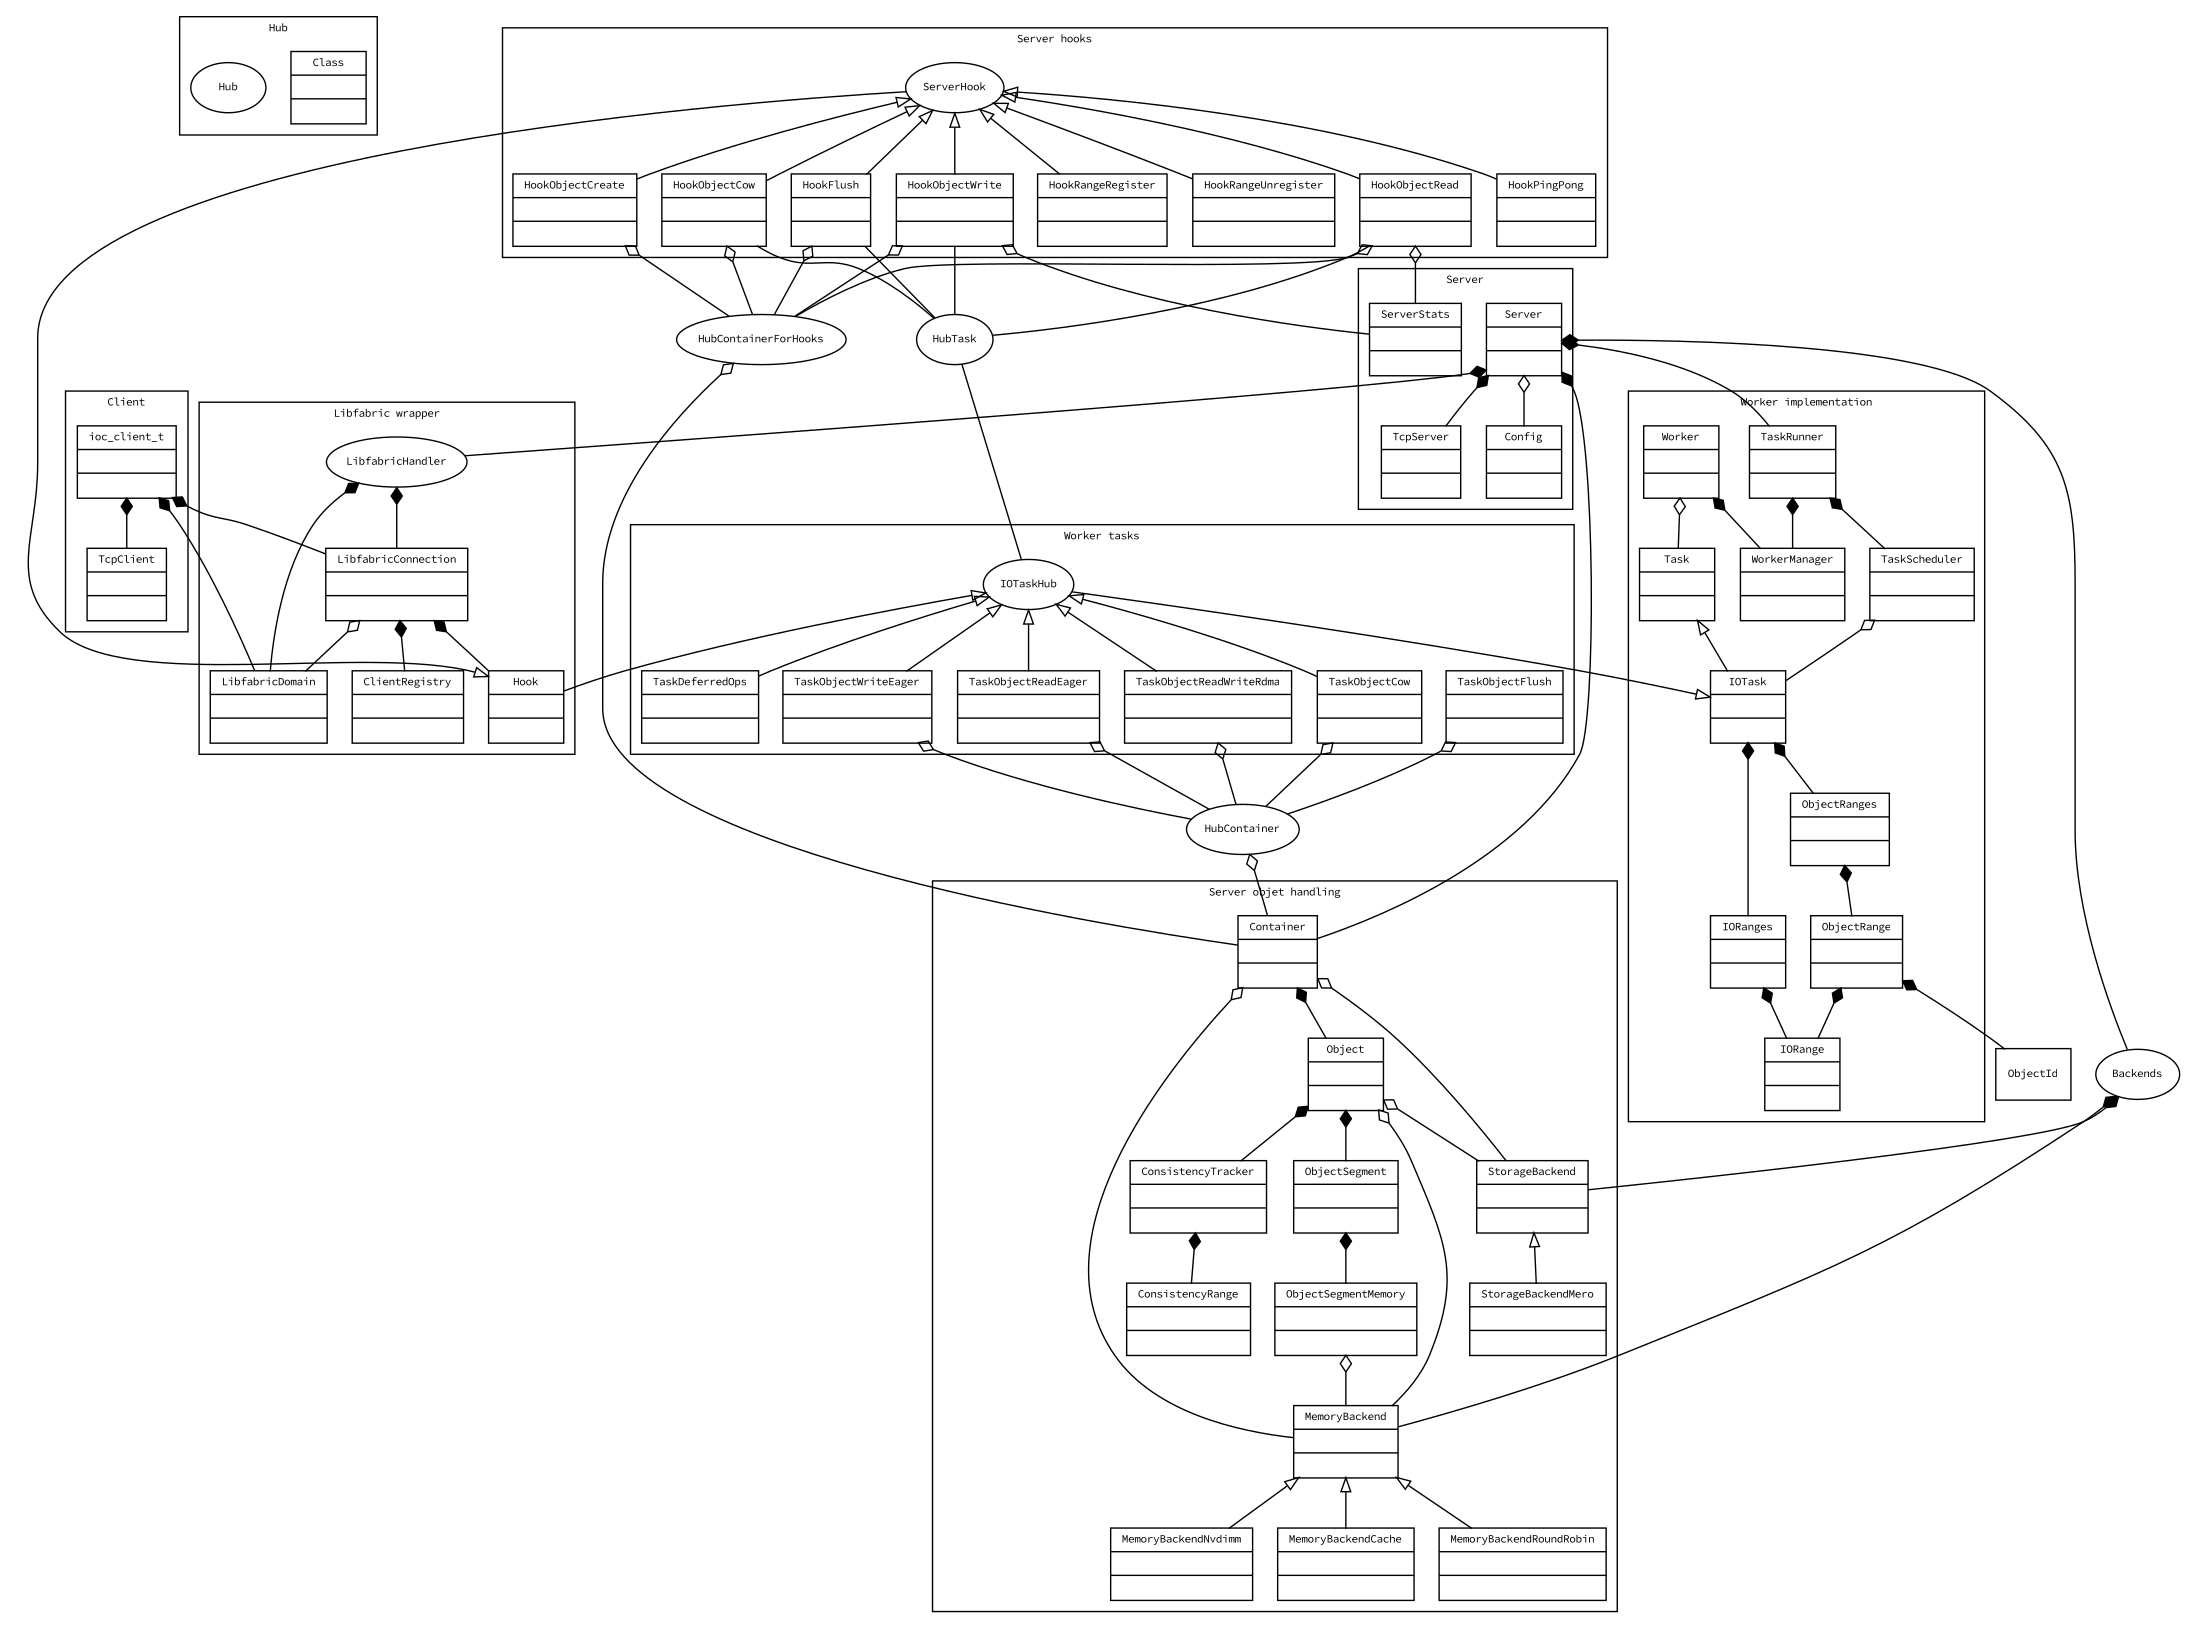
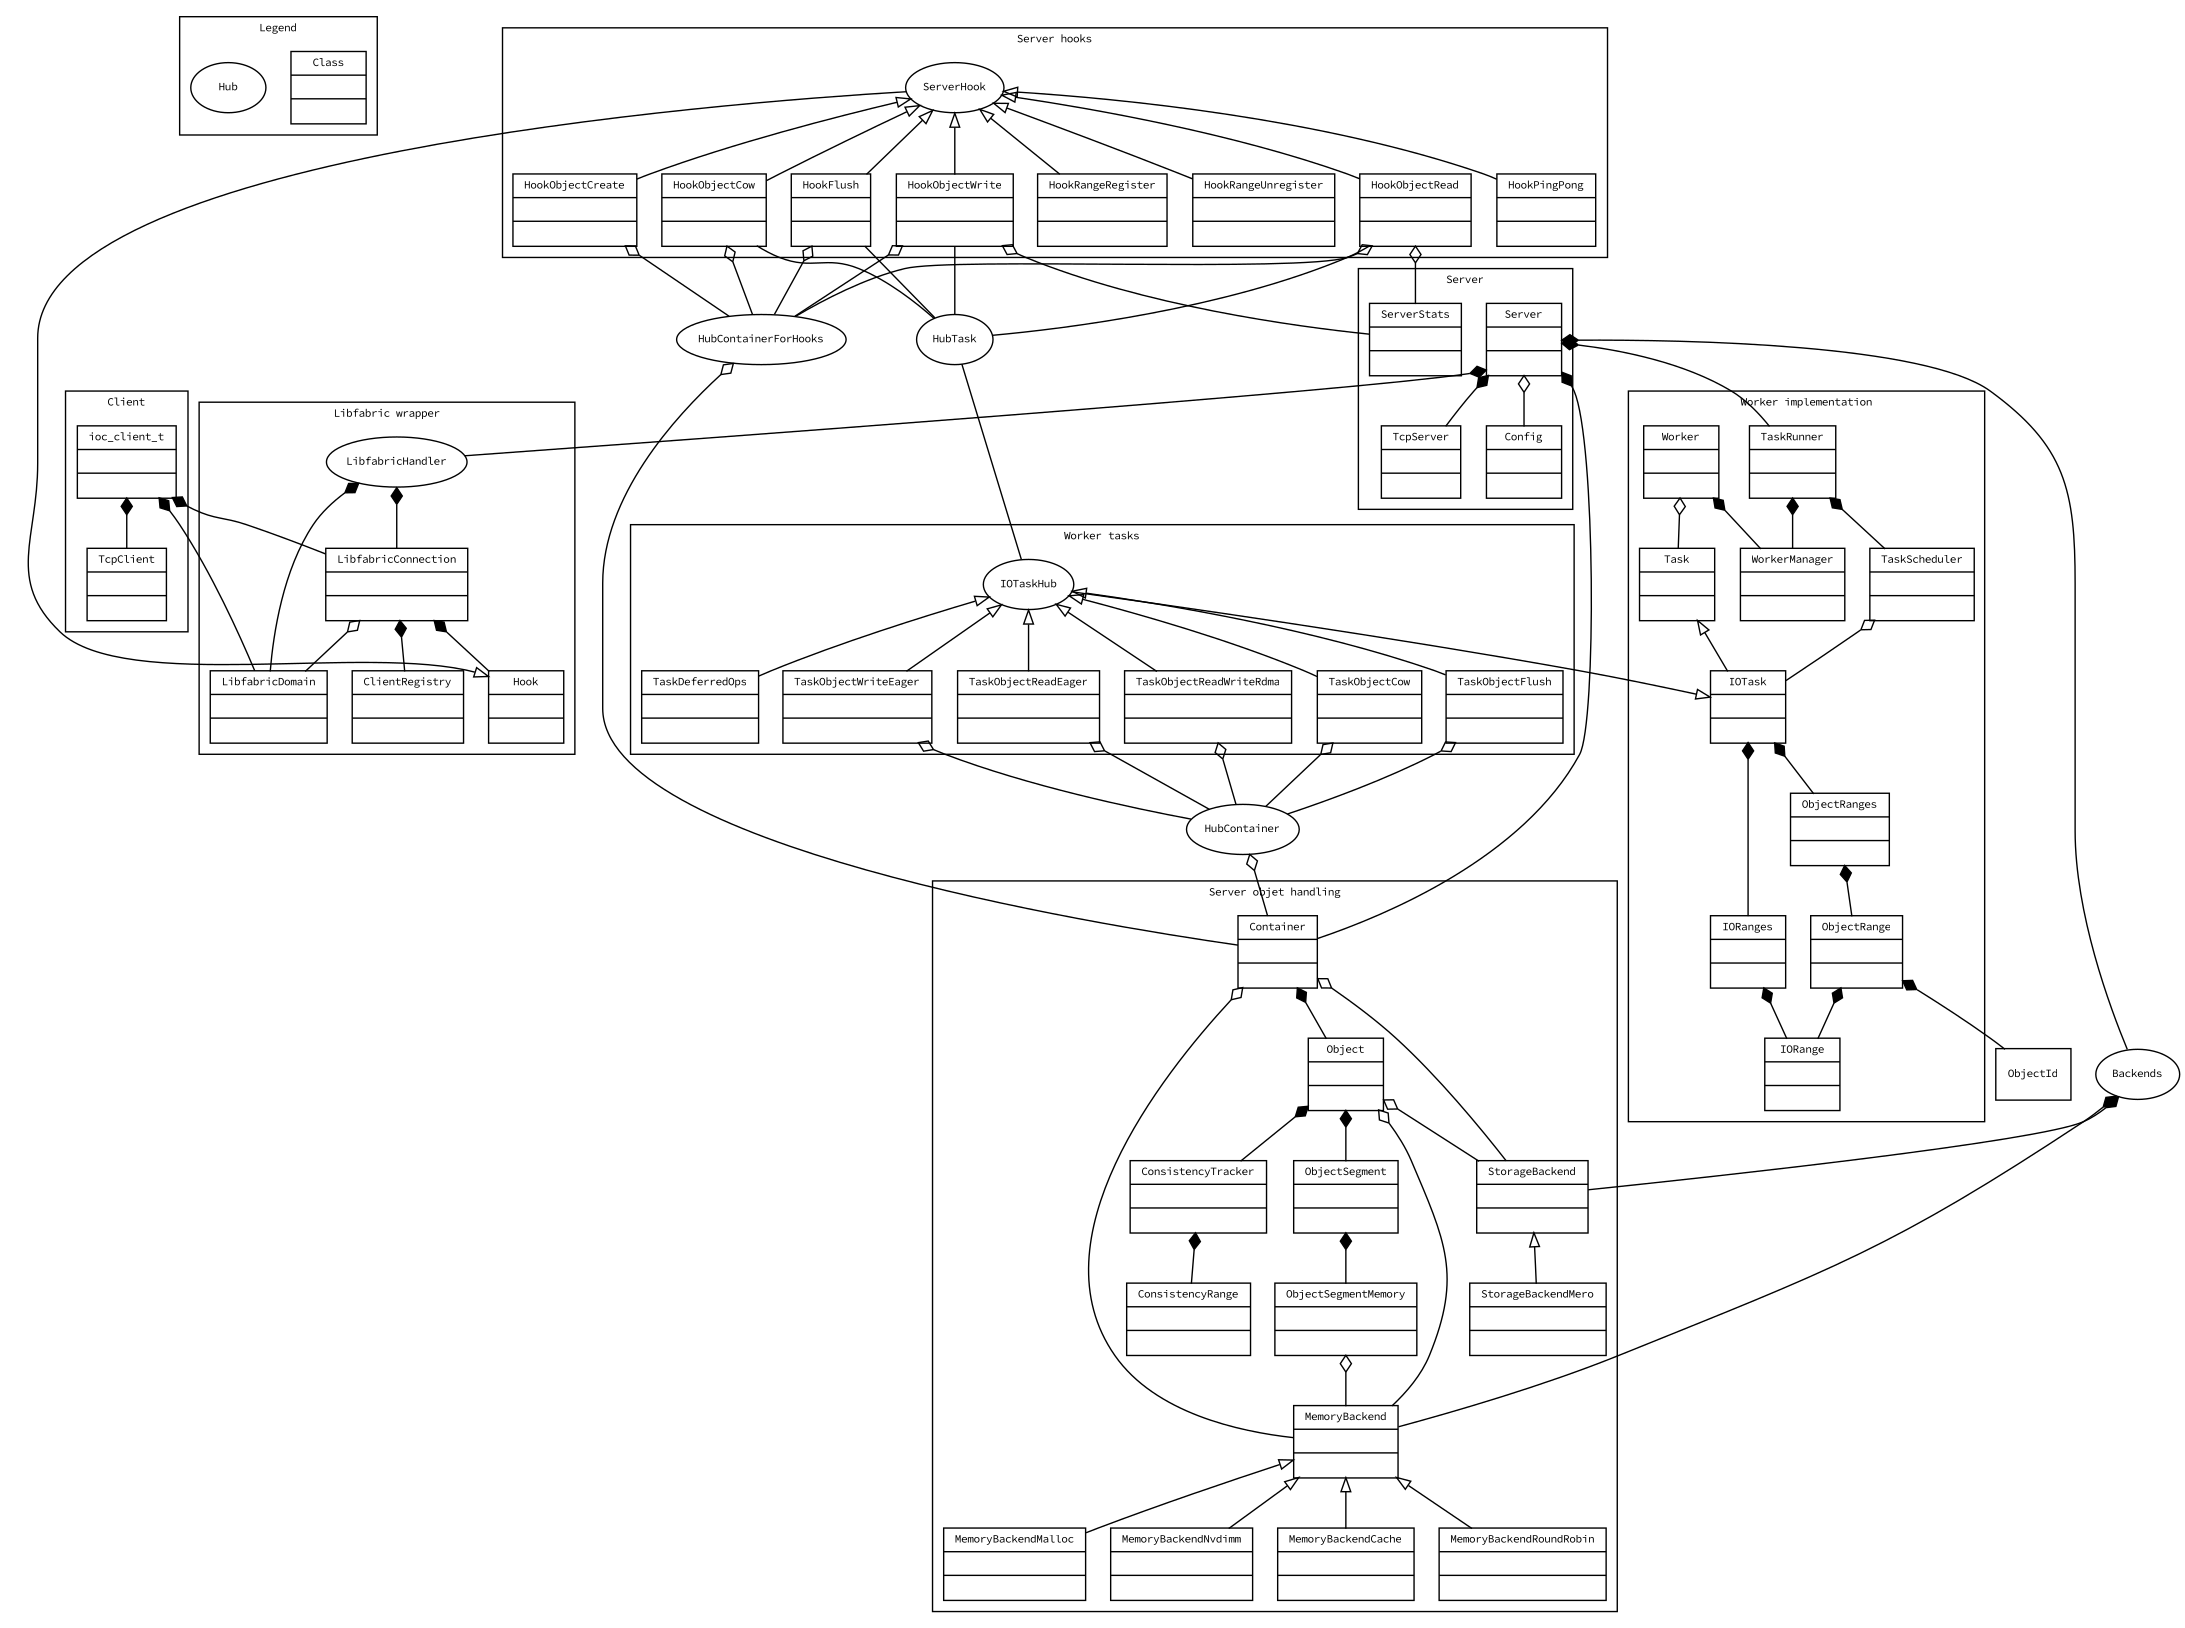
cluster "Hub": label "Hub" -> "Legend"
edge "Hook" -> "IOTaskHub": now "TaskObjectFlush" -> "IOTaskHub"
node "MemoryBackendMalloc": added
